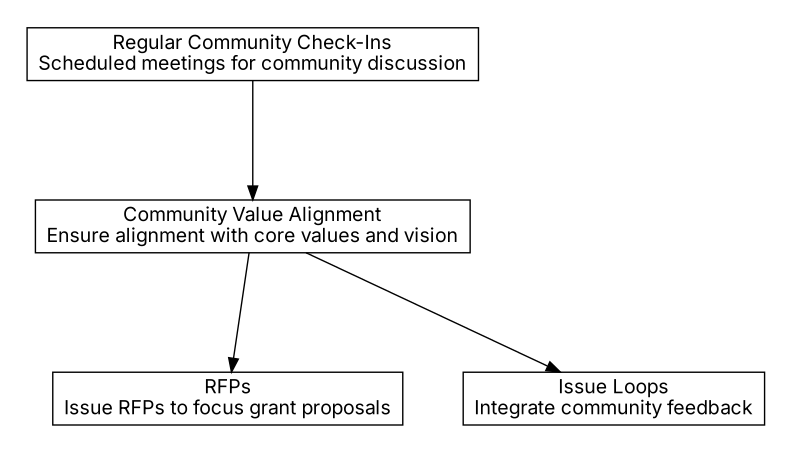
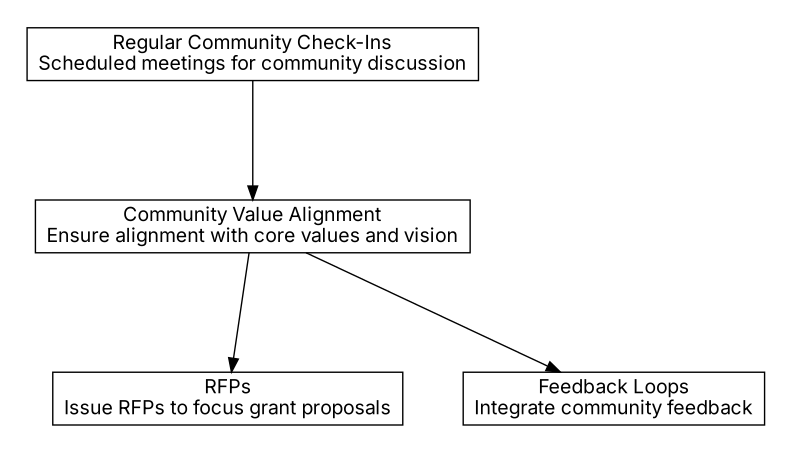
node "Issue Loops Integrate community feedback": label "Issue Loops Integrate community feedback" -> "Feedback Loops Integrate community feedback"
